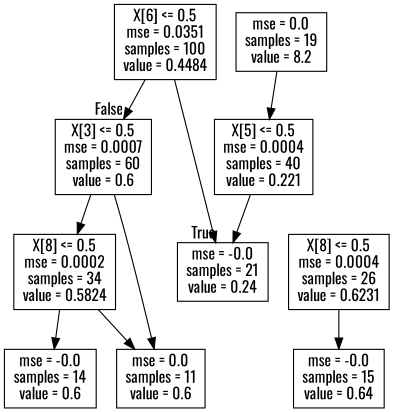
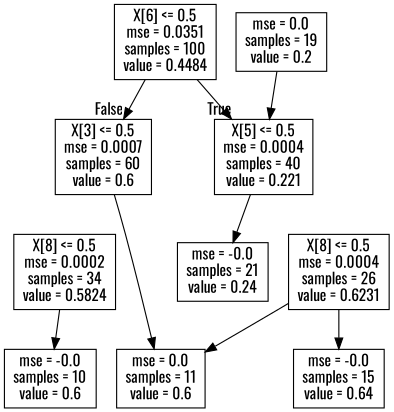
node "mse = 0.0 samples = 19 value = 8.2": label "mse = 0.0 samples = 19 value = 8.2" -> "mse = 0.0 samples = 19 value = 0.2"
edge "X[6] <= 0.5 mse = 0.0351 samples = 100 value = 0.4484" -> "mse = -0.0 samples = 21 value = 0.24": now "X[6] <= 0.5 mse = 0.0351 samples = 100 value = 0.4484" -> "X[5] <= 0.5 mse = 0.0004 samples = 40 value = 0.221"
edge "X[3] <= 0.5 mse = 0.0007 samples = 60 value = 0.6" -> "X[8] <= 0.5 mse = 0.0002 samples = 34 value = 0.5824": removed
edge "X[8] <= 0.5 mse = 0.0002 samples = 34 value = 0.5824" -> "mse = 0.0 samples = 11 value = 0.6": now "X[8] <= 0.5 mse = 0.0004 samples = 26 value = 0.6231" -> "mse = 0.0 samples = 11 value = 0.6"
node "mse = -0.0 samples = 14 value = 0.6": label "mse = -0.0 samples = 14 value = 0.6" -> "mse = -0.0 samples = 10 value = 0.6"
